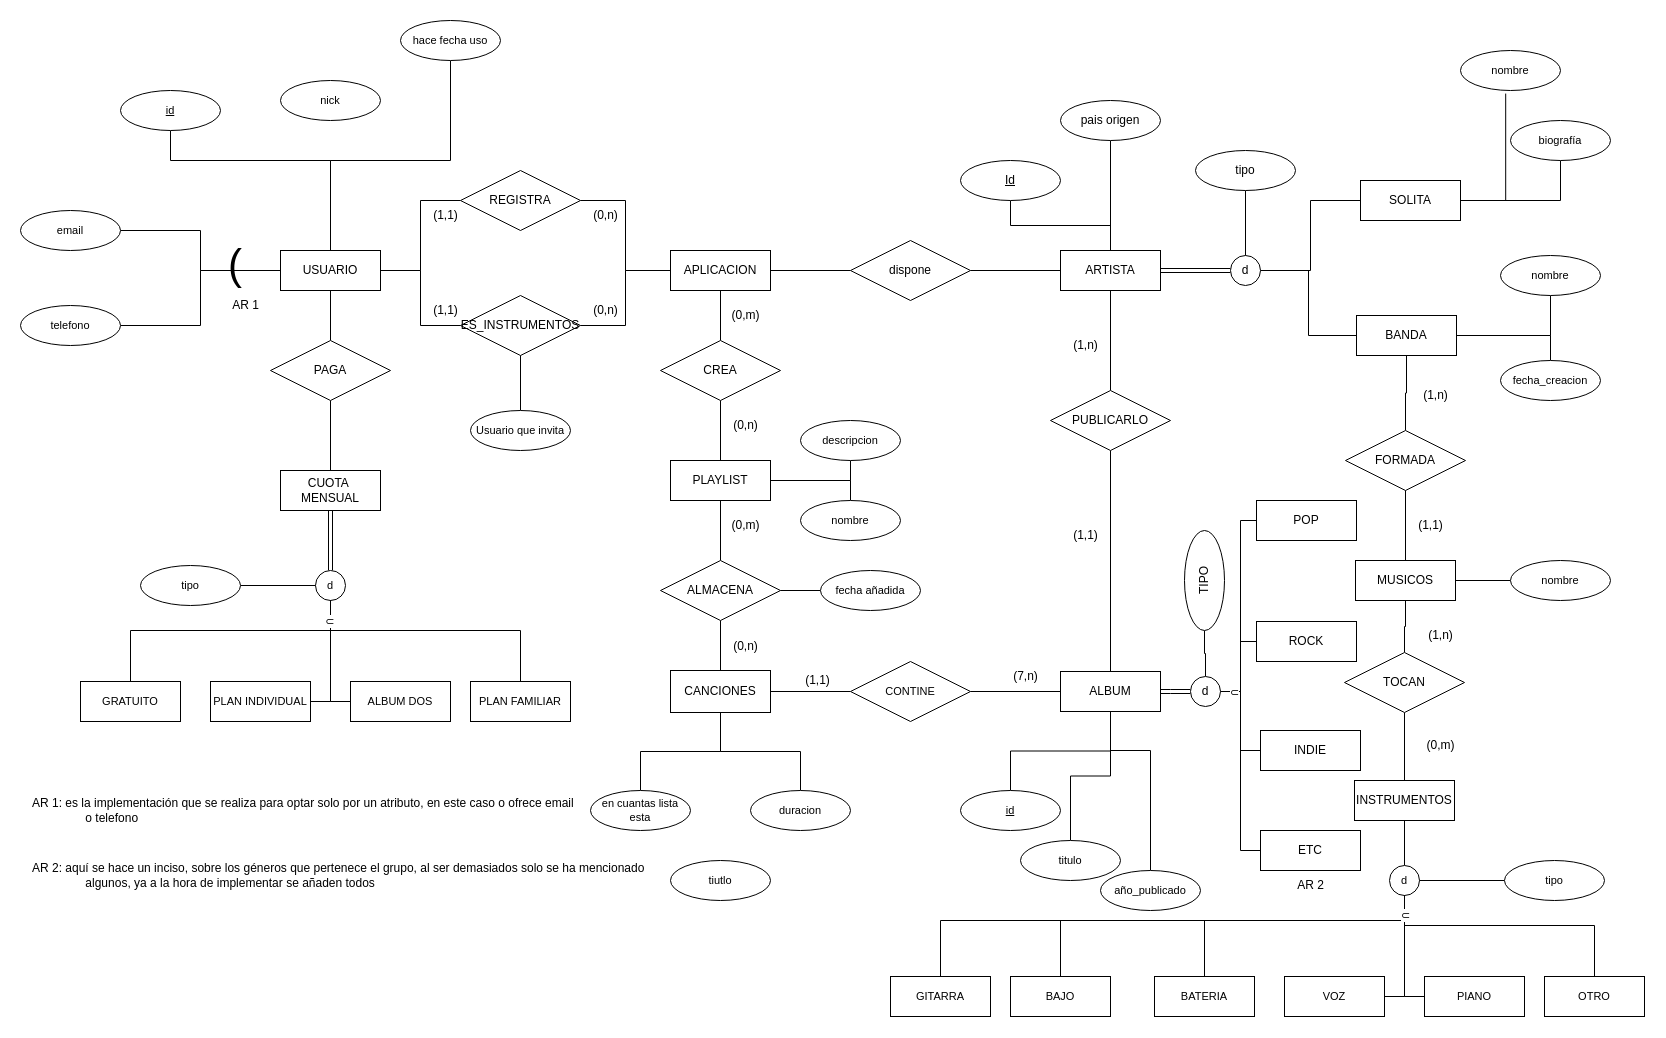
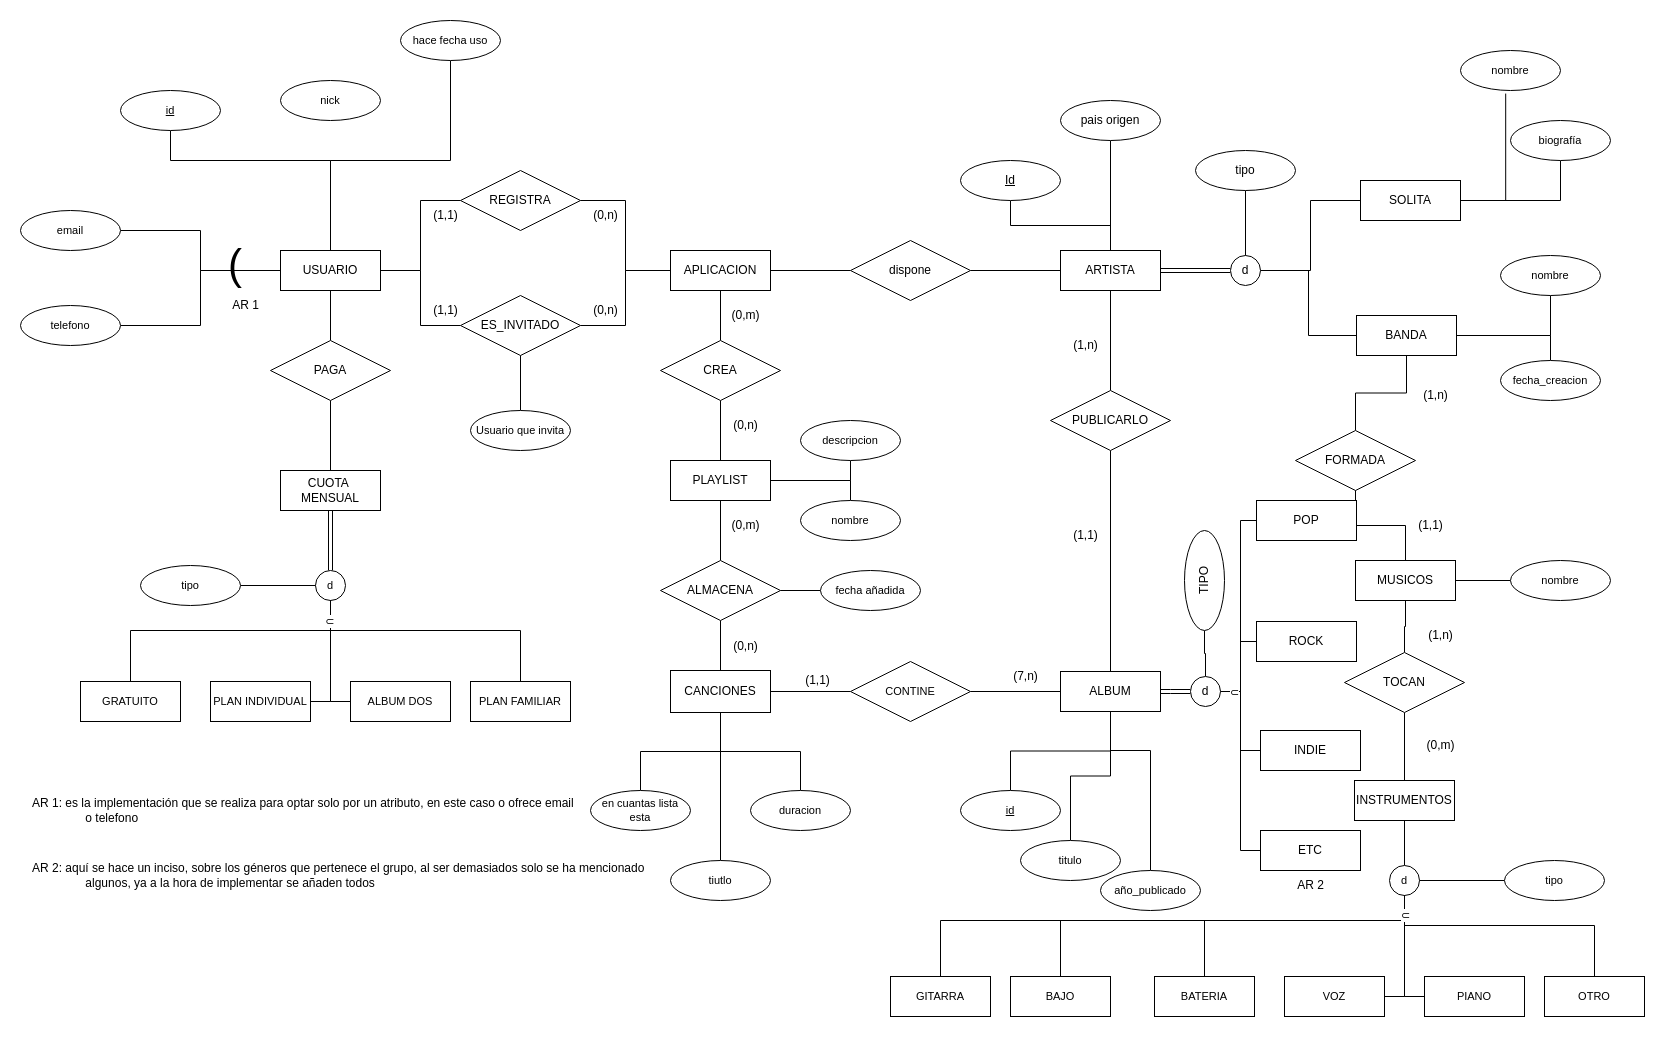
node "ES_INSTRUMENTOS": label "ES_INSTRUMENTOS" -> "ES_INVITADO"
node "FORMADA": moved (1406, 461) -> (1356, 461)
edge "CANCIONES" -- "tiutlo": added
